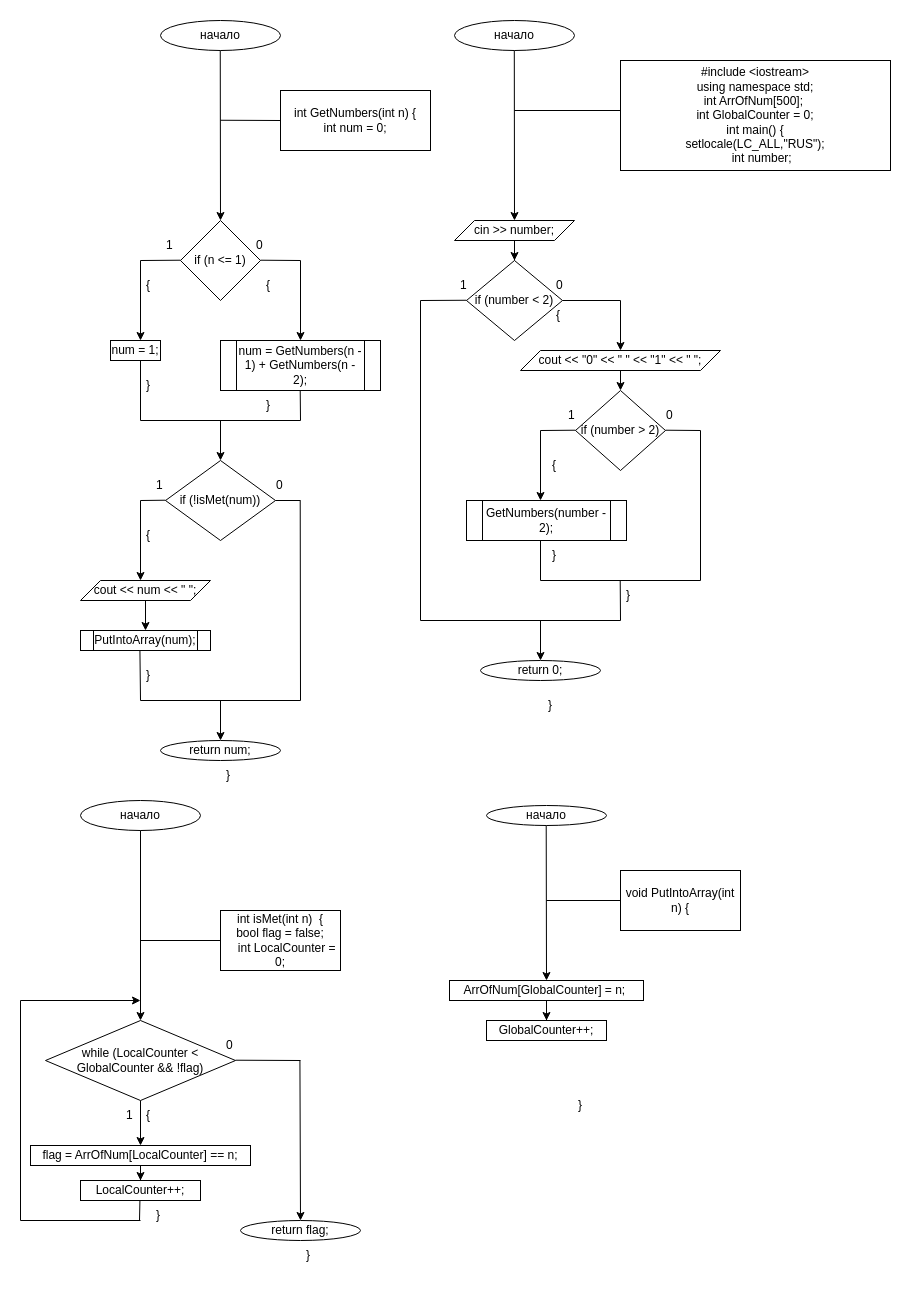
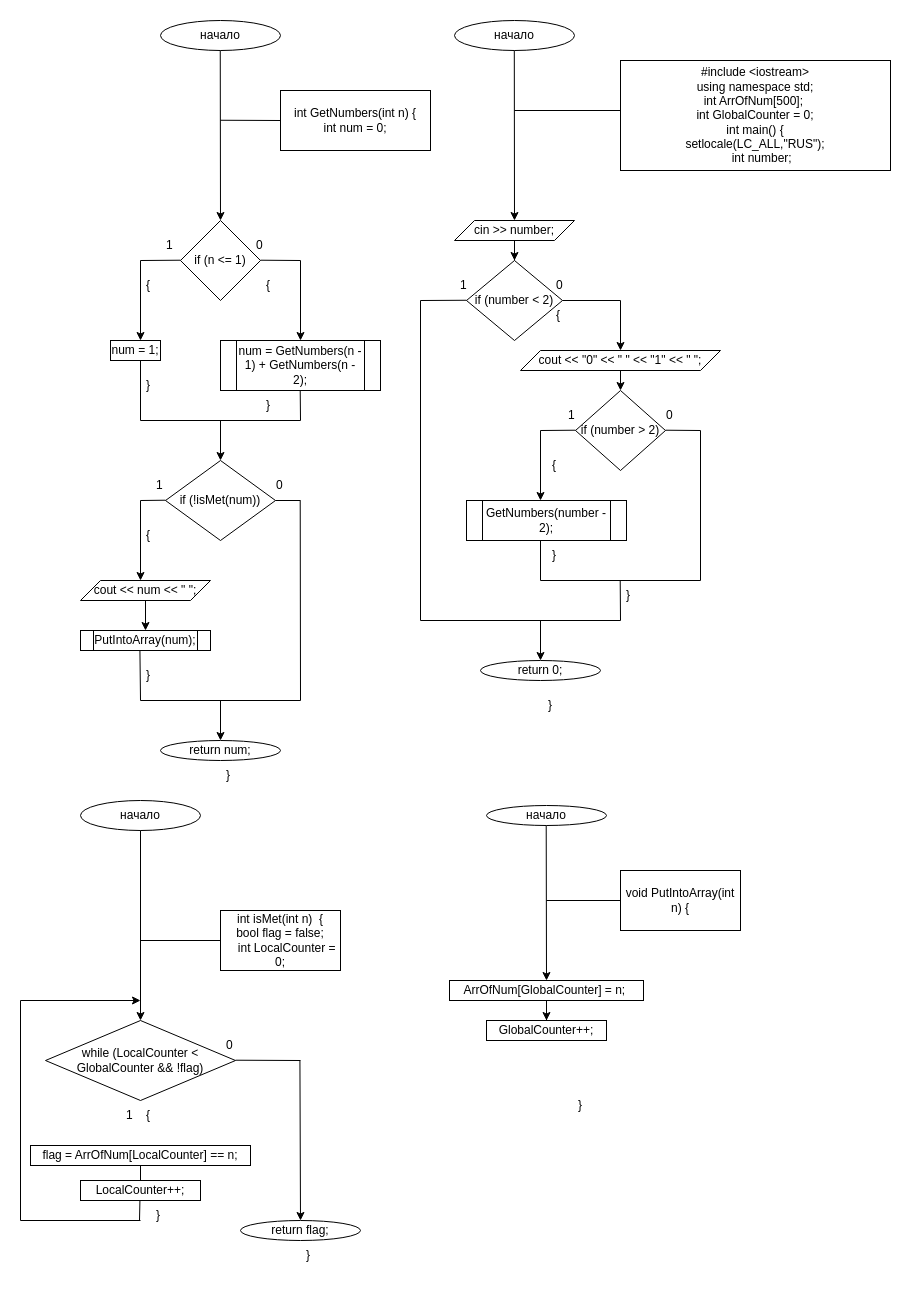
edge "while (LocalCounter < GlobalCounter && !flag)" -> "flag = ArrOfNum[LocalCounter] == n;": removed
edge "flag = ArrOfNum[LocalCounter] == n;" -> "LocalCounter++;": arrowhead classic -> none
